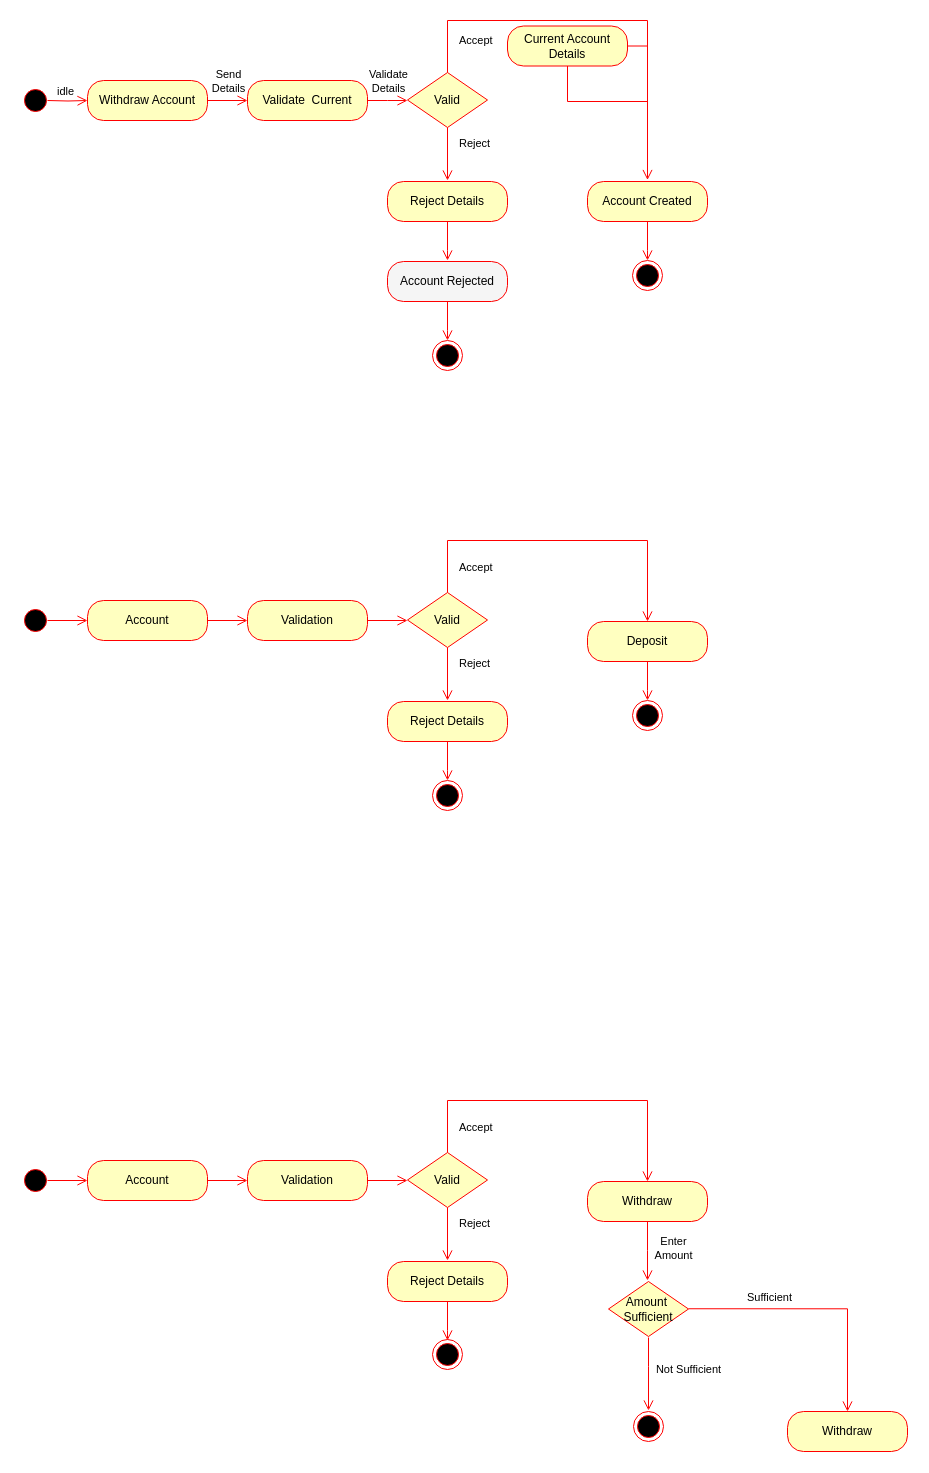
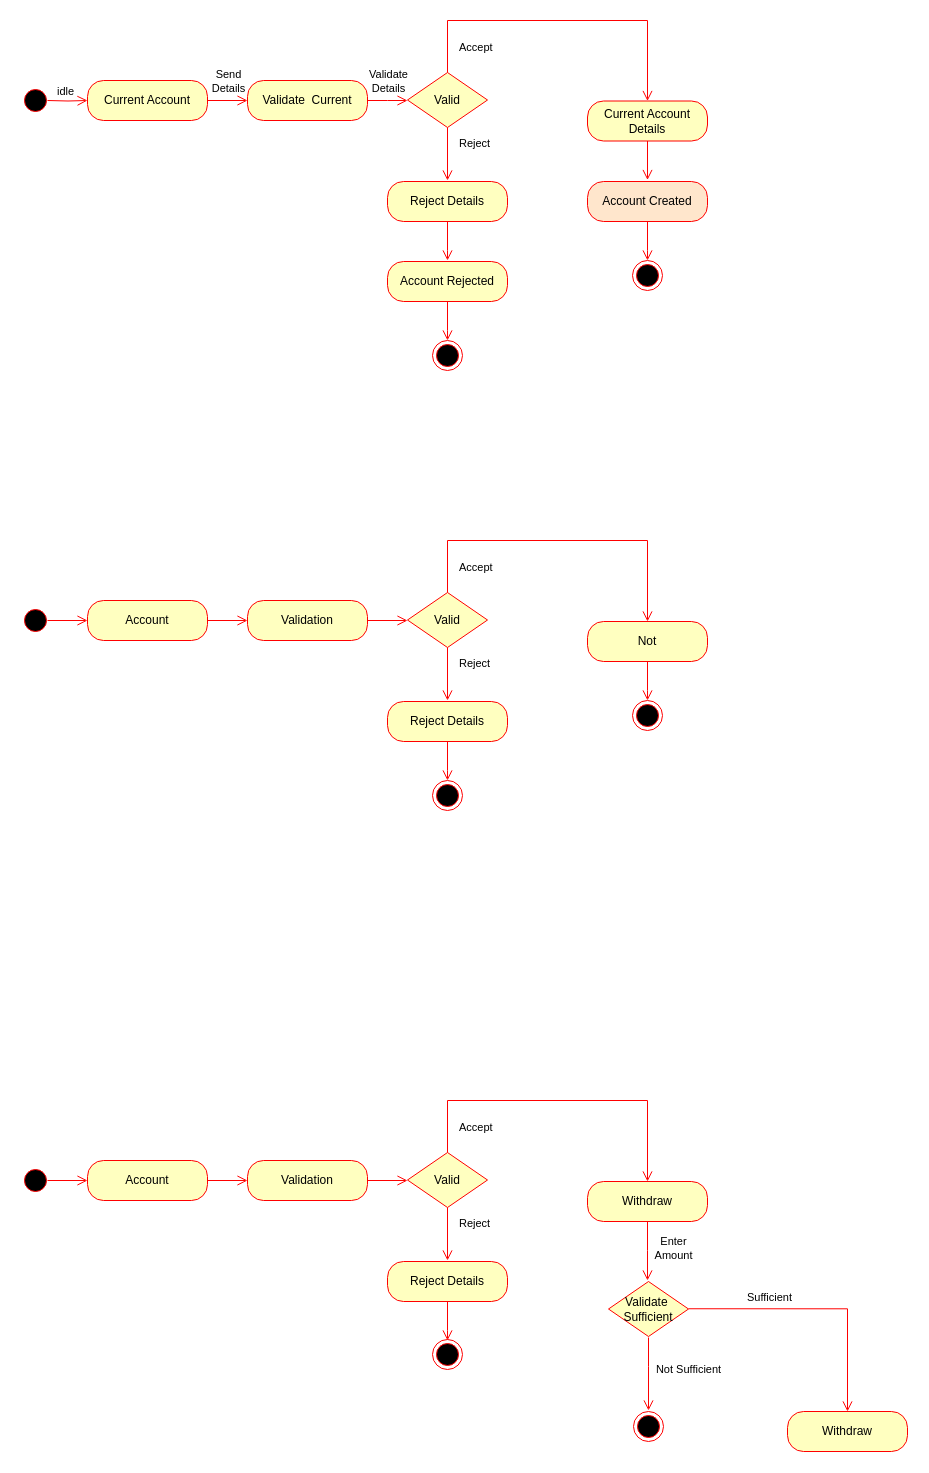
node "Current Account Details": moved (568, 46) -> (648, 121)
node "Withdraw Account": label "Withdraw Account" -> "Current Account"
node "Account Created": fillcolor #ffffc0 -> #ffe6cc
node "Account Rejected": fillcolor #f5f5f5 -> #ffffc0
node "Deposit": label "Deposit" -> "Not"
node "Amount Sufficient": label "Amount Sufficient" -> "Validate Sufficient"
